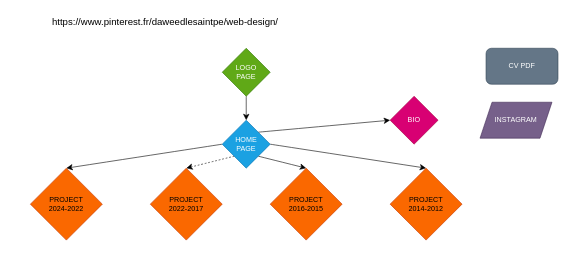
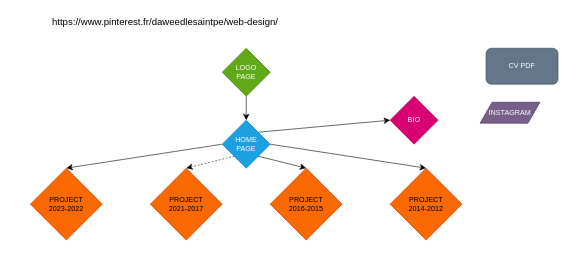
node "INSTAGRAM": size 72x36 -> 60x21
node "PROJECT 2024-2022": label "PROJECT 2024-2022" -> "PROJECT 2023-2022"
node "PROJECT 2022-2017": label "PROJECT 2022-2017" -> "PROJECT 2021-2017"
